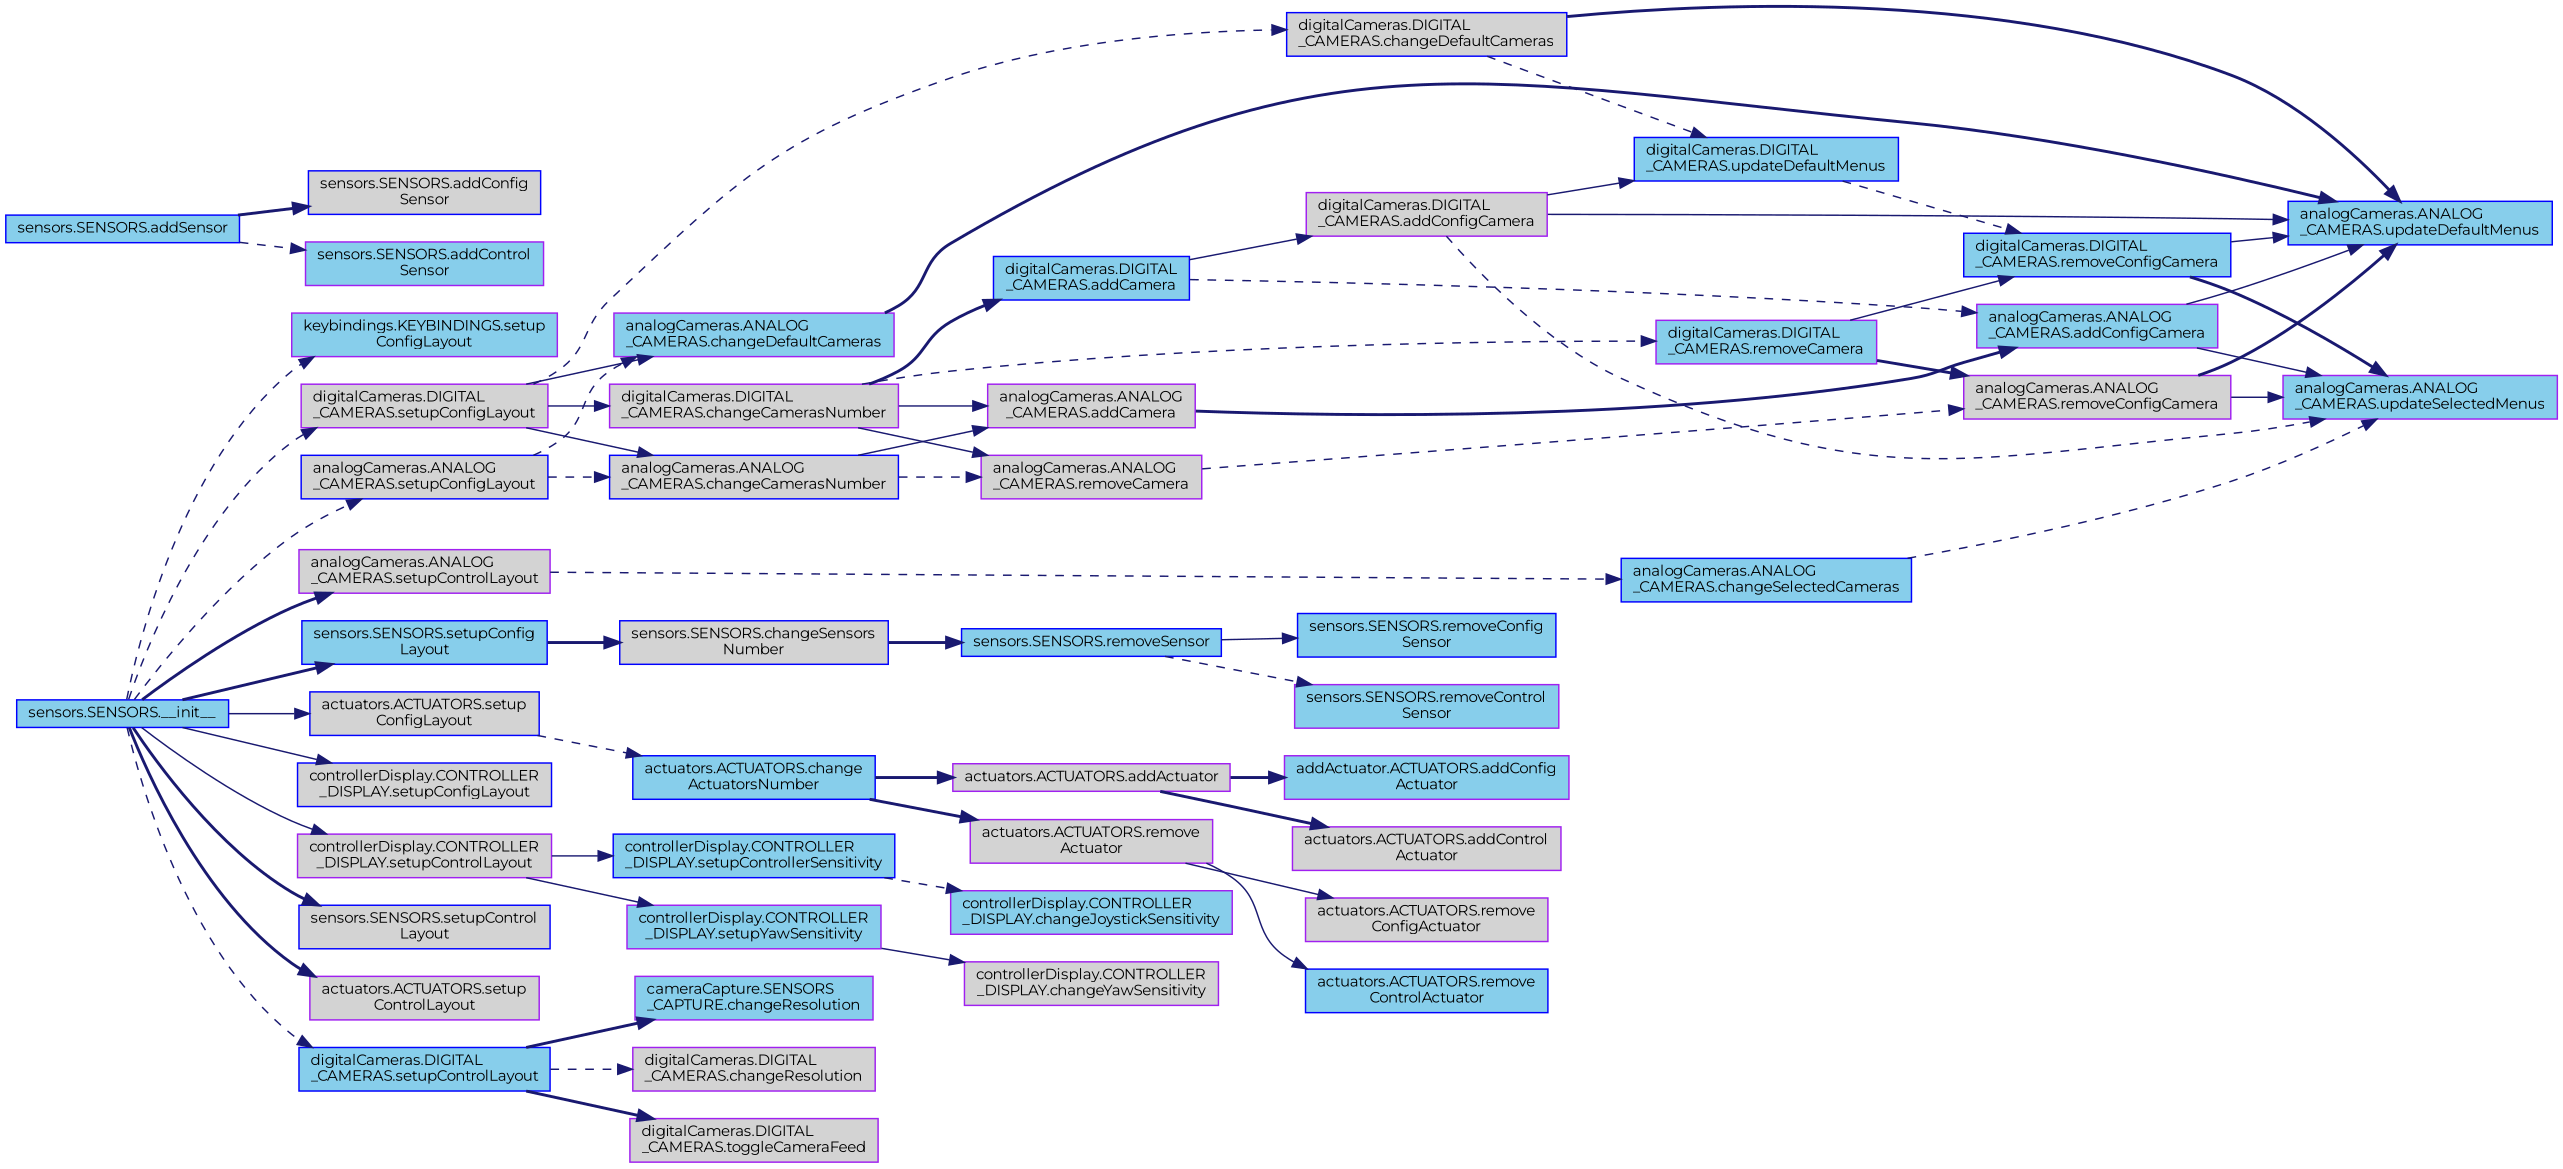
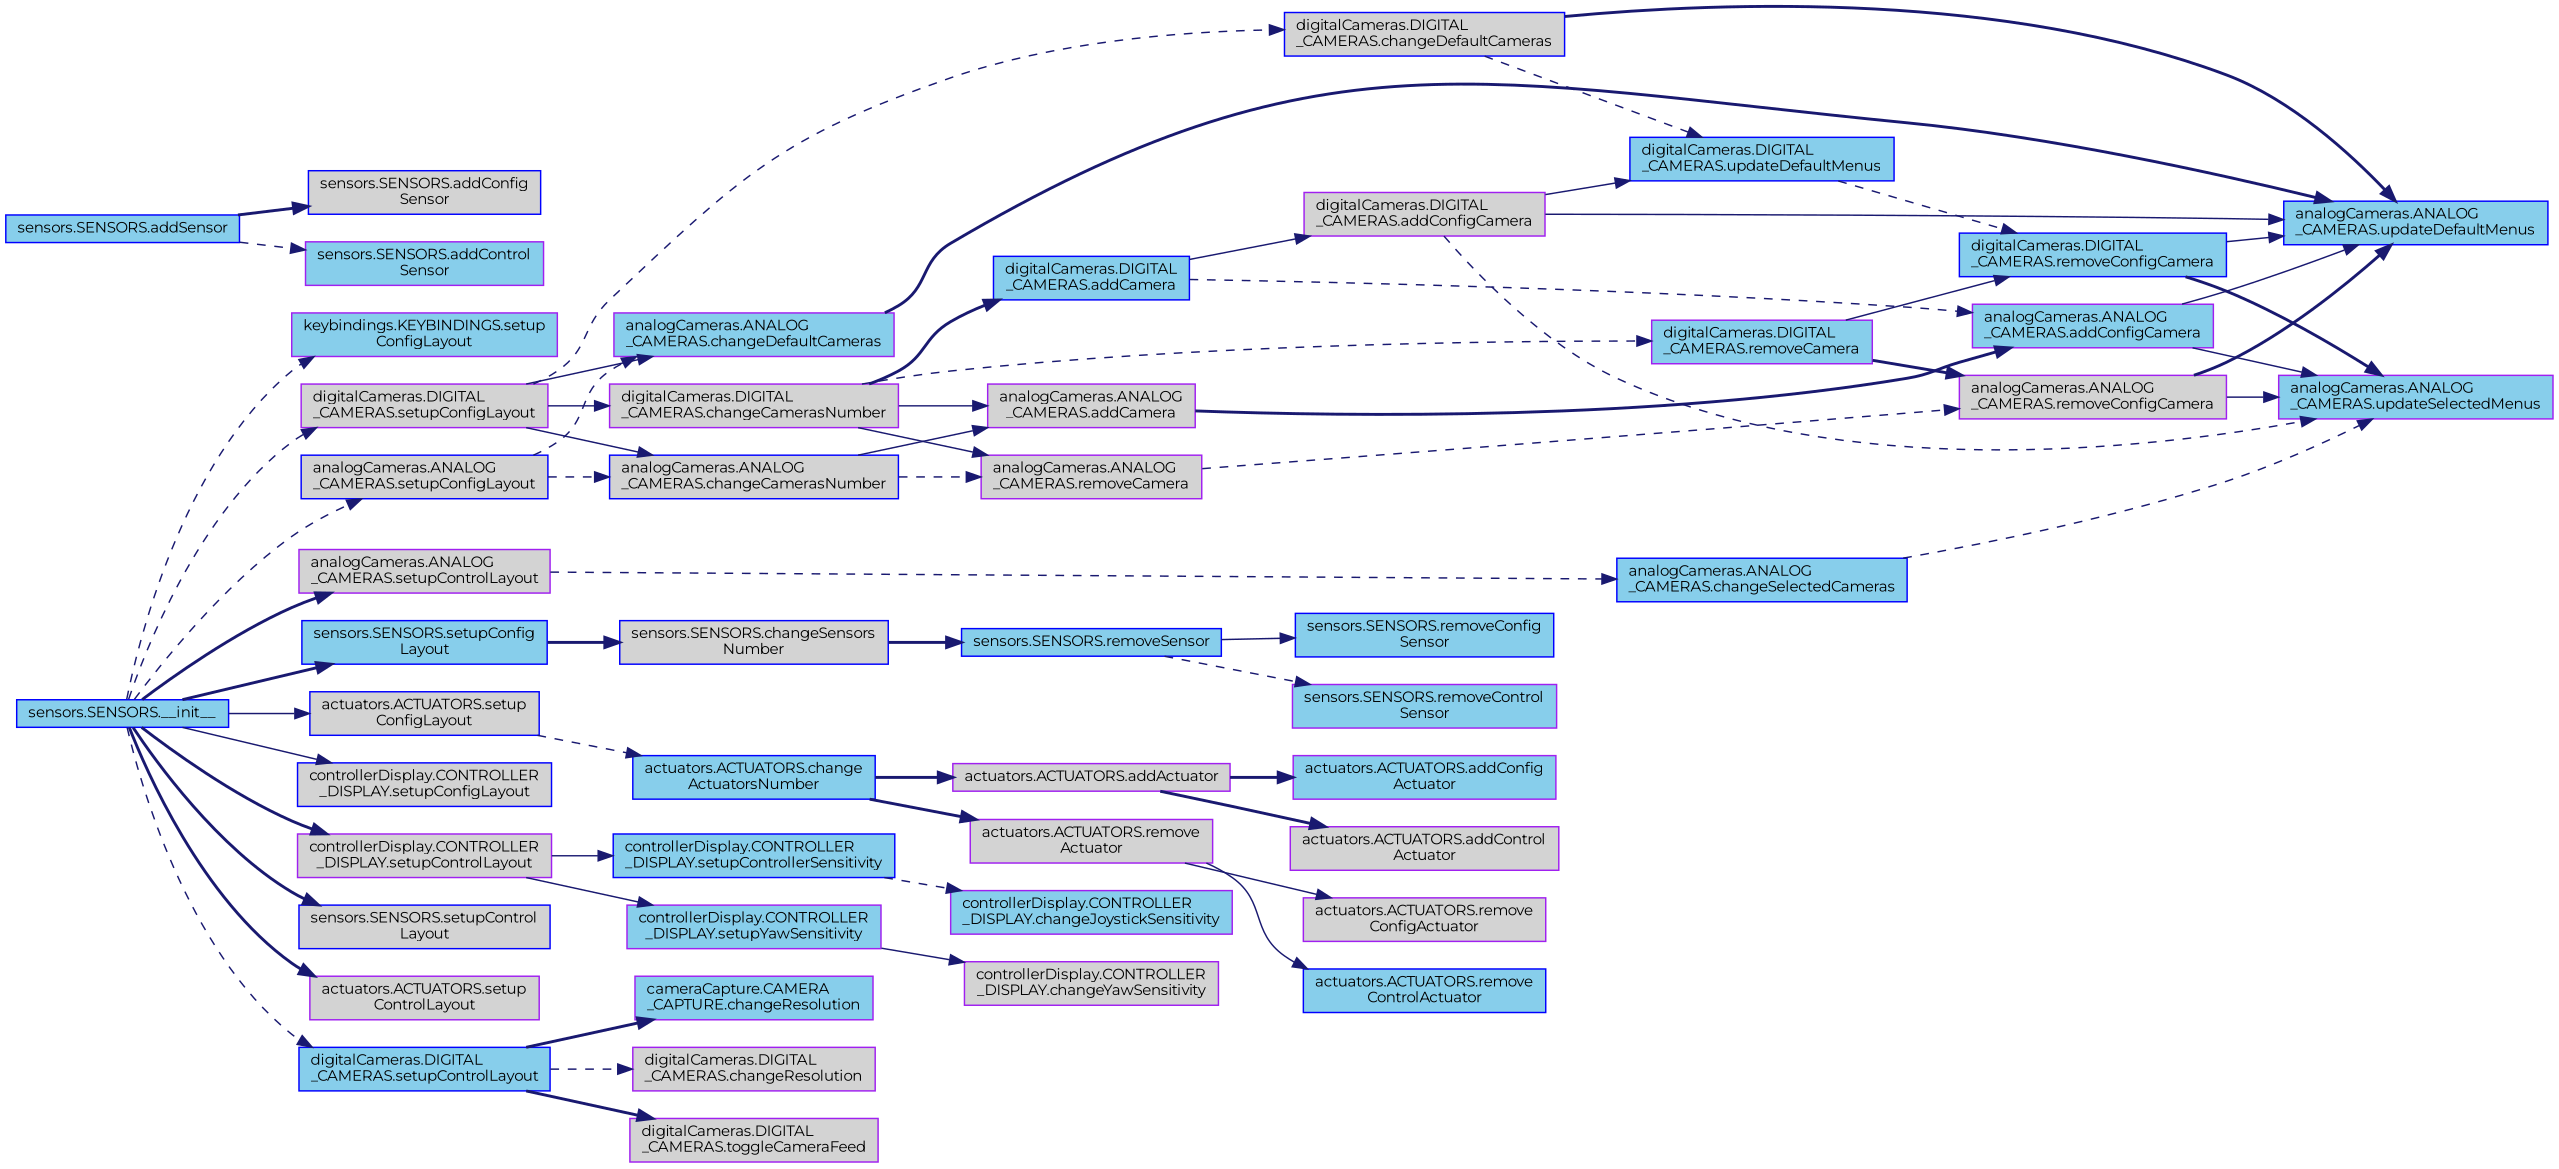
node "addActuator.ACTUATORS.addConfig Actuator": label "addActuator.ACTUATORS.addConfig Actuator" -> "actuators.ACTUATORS.addConfig Actuator"
edge "sensors.SENSORS.__init__" -> "controllerDisplay.CONTROLLER _DISPLAY.setupControlLayout": style solid -> bold
node "cameraCapture.SENSORS _CAPTURE.changeResolution": label "cameraCapture.SENSORS _CAPTURE.changeResolution" -> "cameraCapture.CAMERA _CAPTURE.changeResolution"
